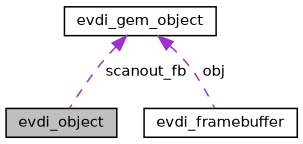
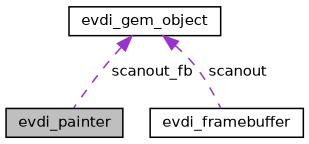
edge "evdi_framebuffer" -> "evdi_gem_object": label " obj" -> " scanout"
node "evdi_object": label "evdi_object" -> "evdi_painter"
